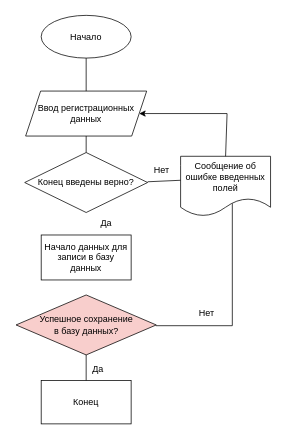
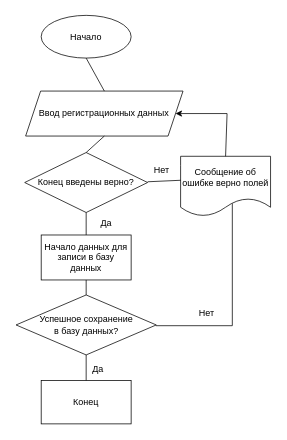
node "Ввод регистрационных данных": size 121x45 -> 158x45
node "Сообщение об ошибке введенных полей": label "Сообщение об ошибке введенных полей" -> "Сообщение об ошибке верно полей"
edge "Конец введены верно?" -- "Начало данных для записи в базу данных": added
edge "Начало данных для записи в базу данных" -- "Успешное сохранение в базу данных?": added
node "Успешное сохранение в базу данных?": fillcolor #f8cecc -> #ffffff
